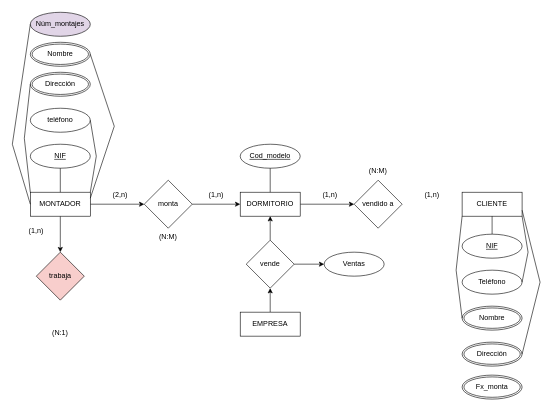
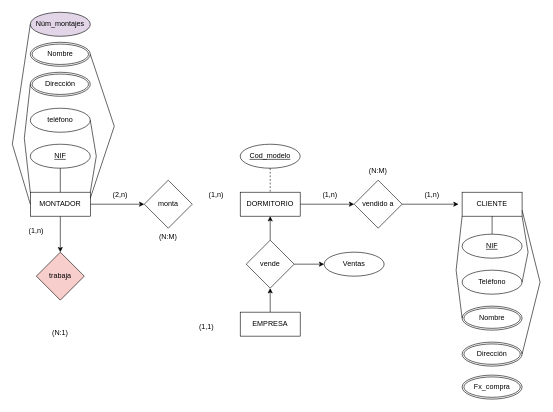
edge "Cod_modelo" -- "DORMITORIO": style solid -> dashed
edge "monta" -> "DORMITORIO": removed
edge "vendido a" -> "CLIENTE": added
node "(1,1)": added
node "Fx_monta": label "Fx_monta" -> "Fx_compra"
